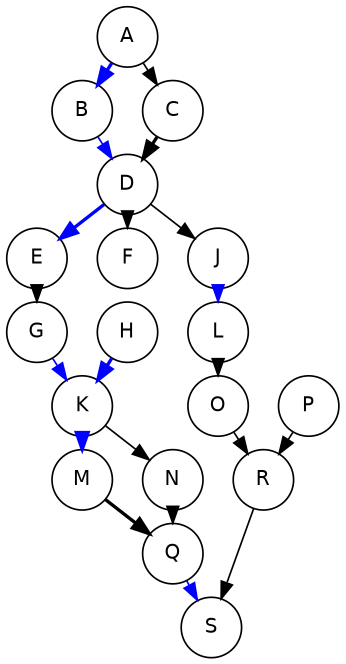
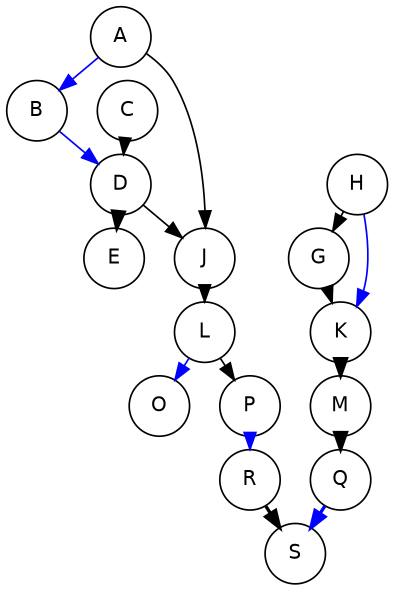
edge "A" -> "B": style bold -> solid
edge "A" -> "C": now "A" -> "J"
edge "C" -> "D": style bold -> solid
edge "D" -> "E": color blue -> black
node "F": removed
edge "E" -> "G": now "H" -> "G"
edge "J" -> "L": color blue -> black
edge "G" -> "K": color blue -> black
edge "H" -> "K": style bold -> solid
edge "L" -> "P": added
edge "L" -> "O": color black -> blue
edge "O" -> "R": removed
edge "P" -> "R": color black -> blue
edge "K" -> "M": color blue -> black
node "N": removed
edge "R" -> "S": style solid -> bold
edge "Q" -> "S": style solid -> bold
